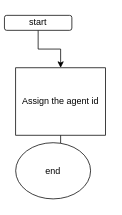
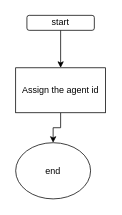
node "start": moved (38, 23) -> (60, 23)
node "Assign the agent id": size 90x68 -> 90x45
